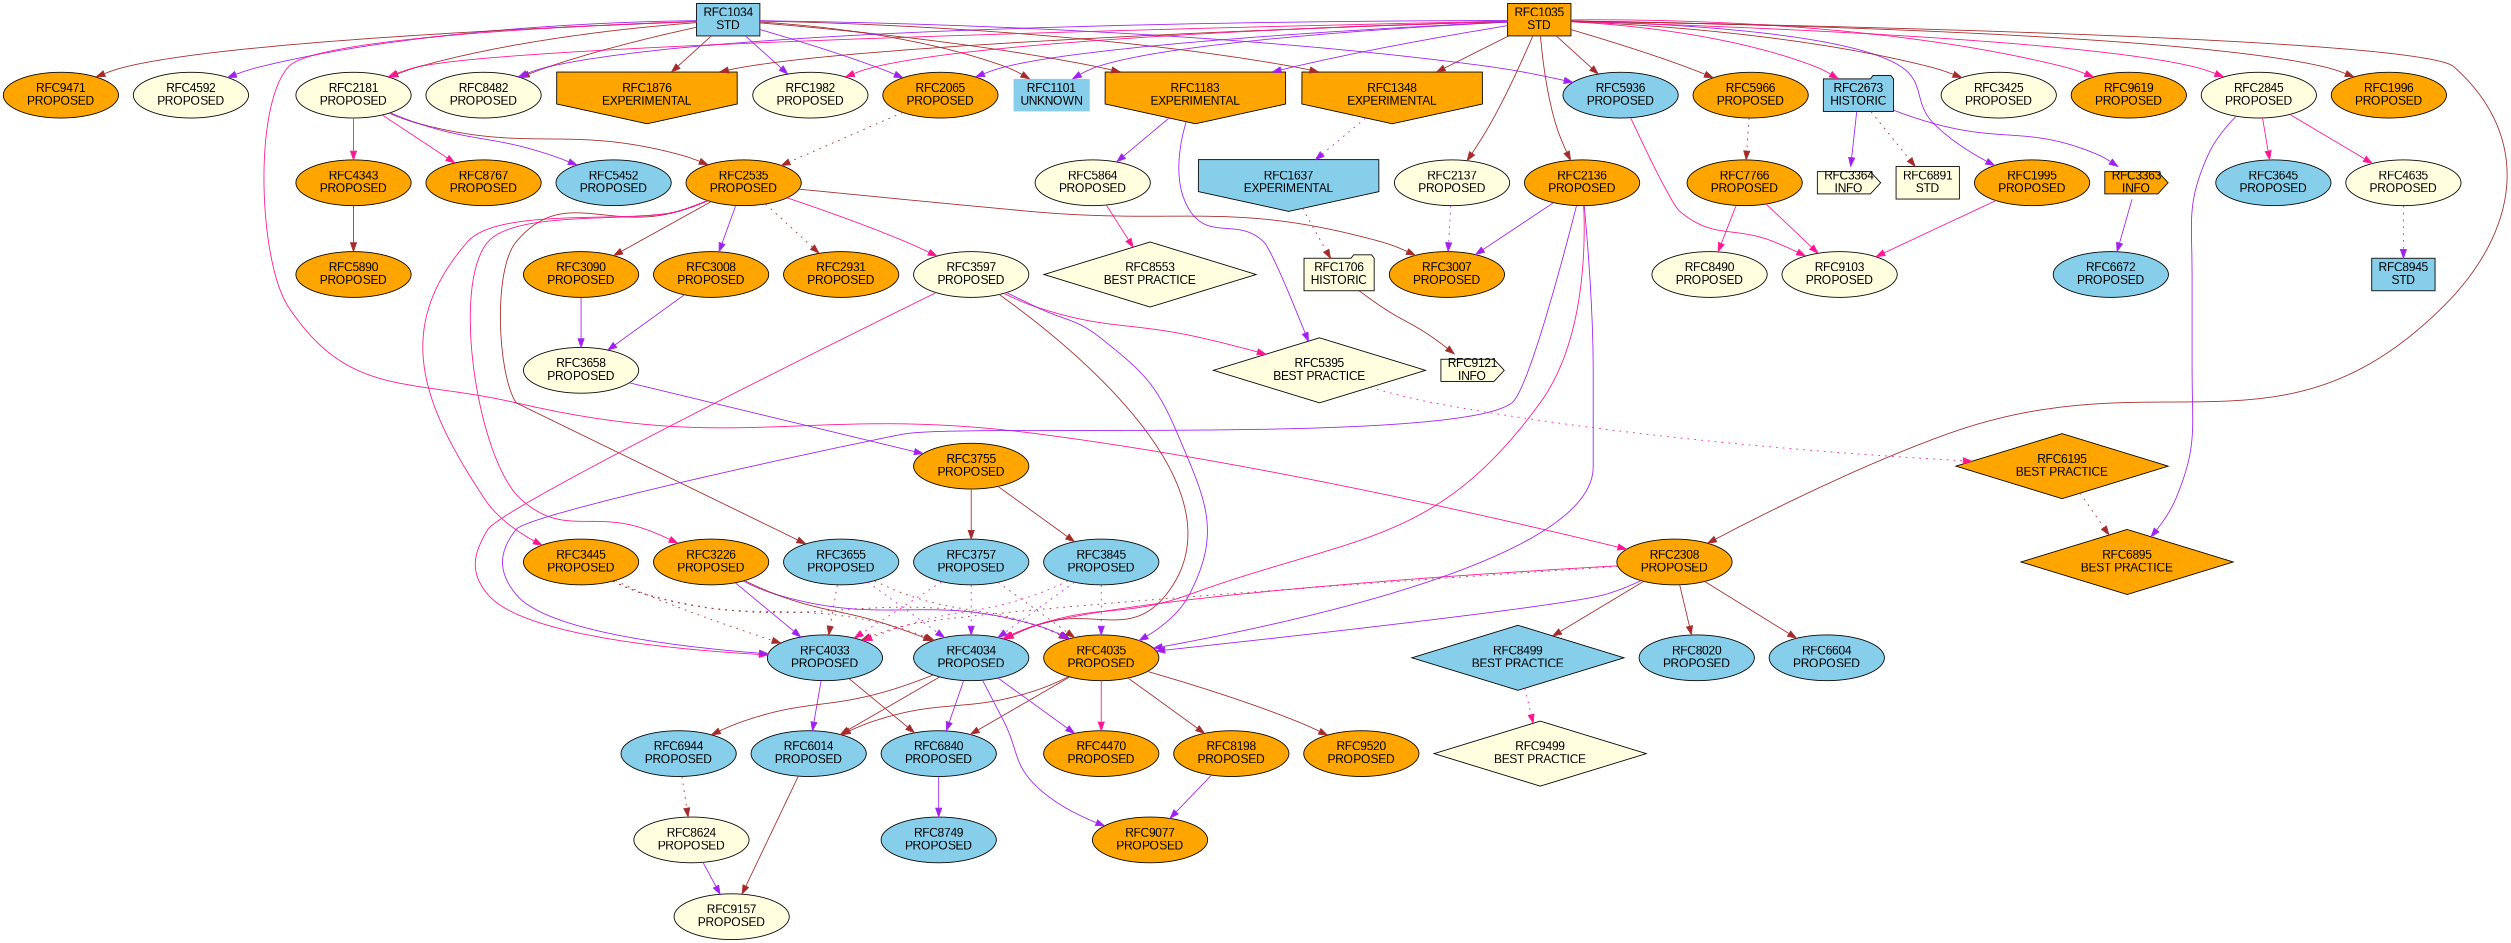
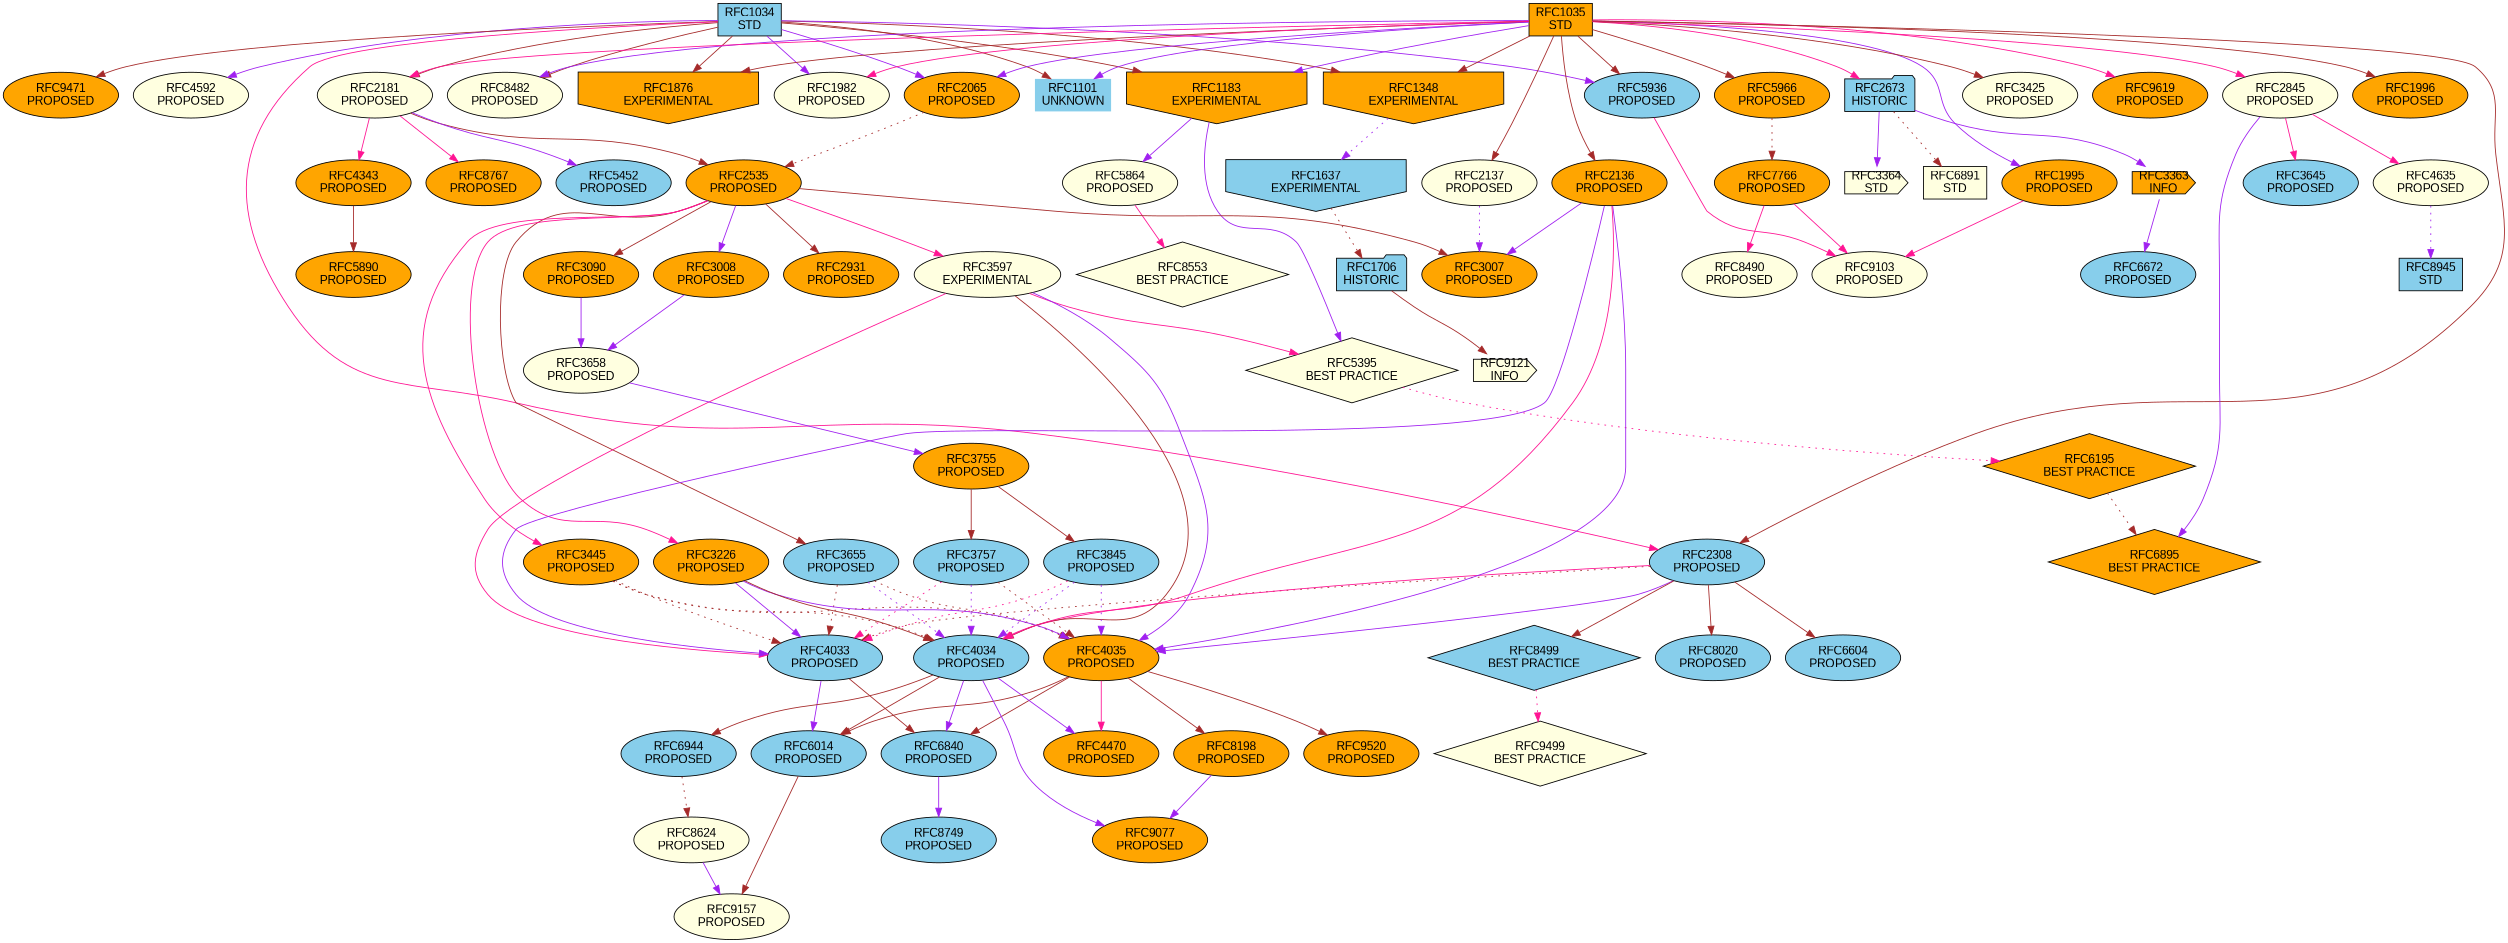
node "RFC3364 INFO": label "RFC3364 INFO" -> "RFC3364 STD"
edge "RFC2535 PROPOSED" -> "RFC2931 PROPOSED": style dotted -> solid
node "RFC3597 PROPOSED": label "RFC3597 PROPOSED" -> "RFC3597 EXPERIMENTAL"
node "RFC1706 HISTORIC": fillcolor lightyellow -> skyblue
node "RFC2308 PROPOSED": fillcolor orange -> skyblue
